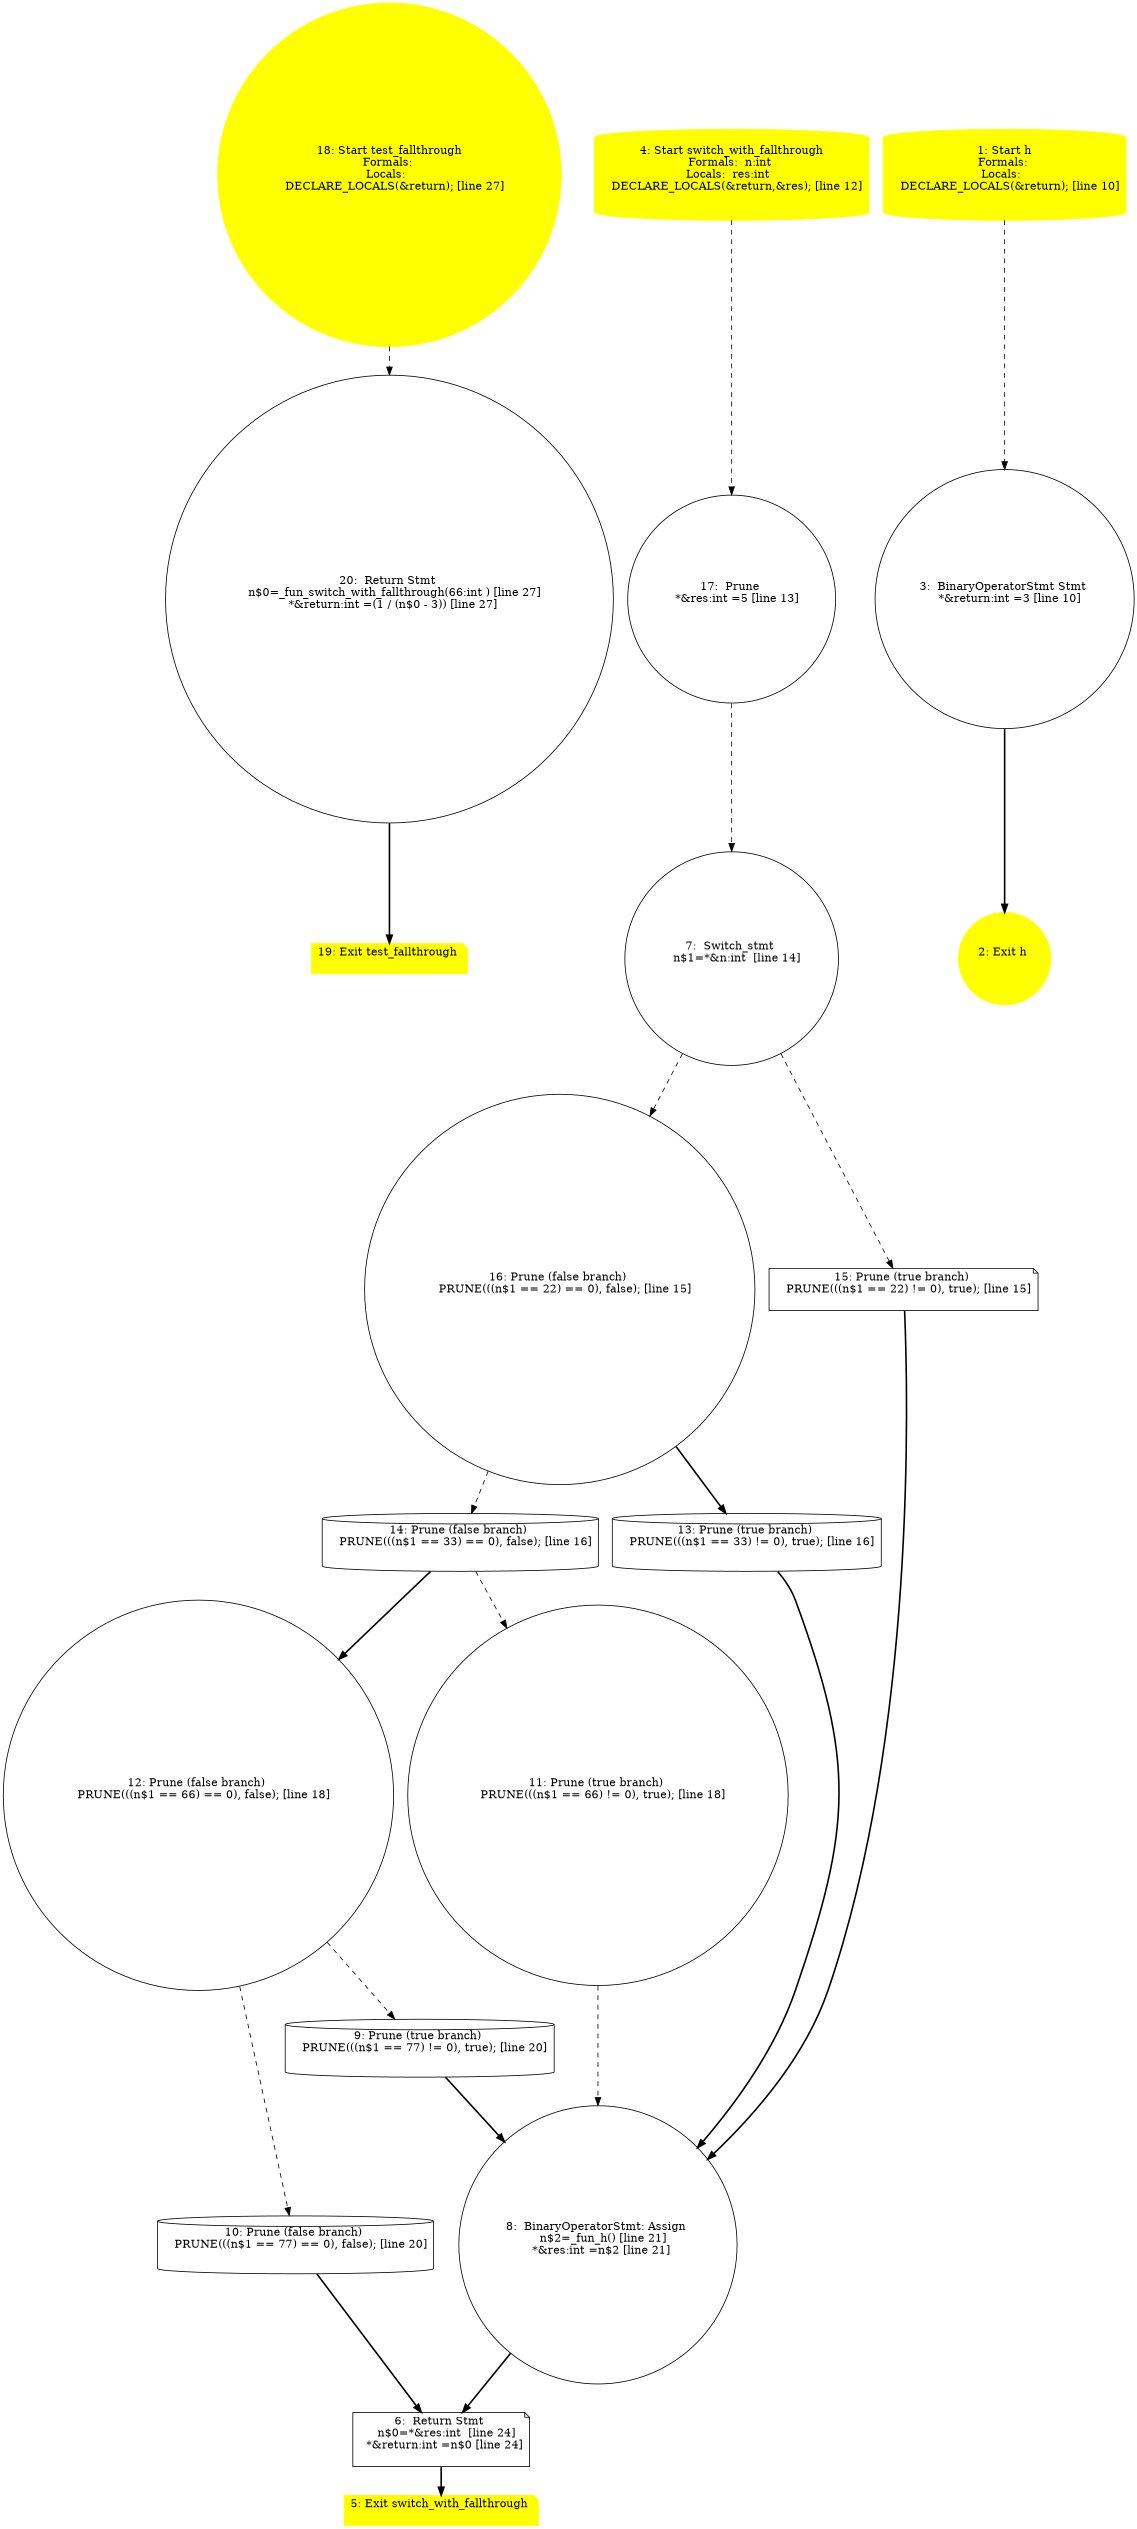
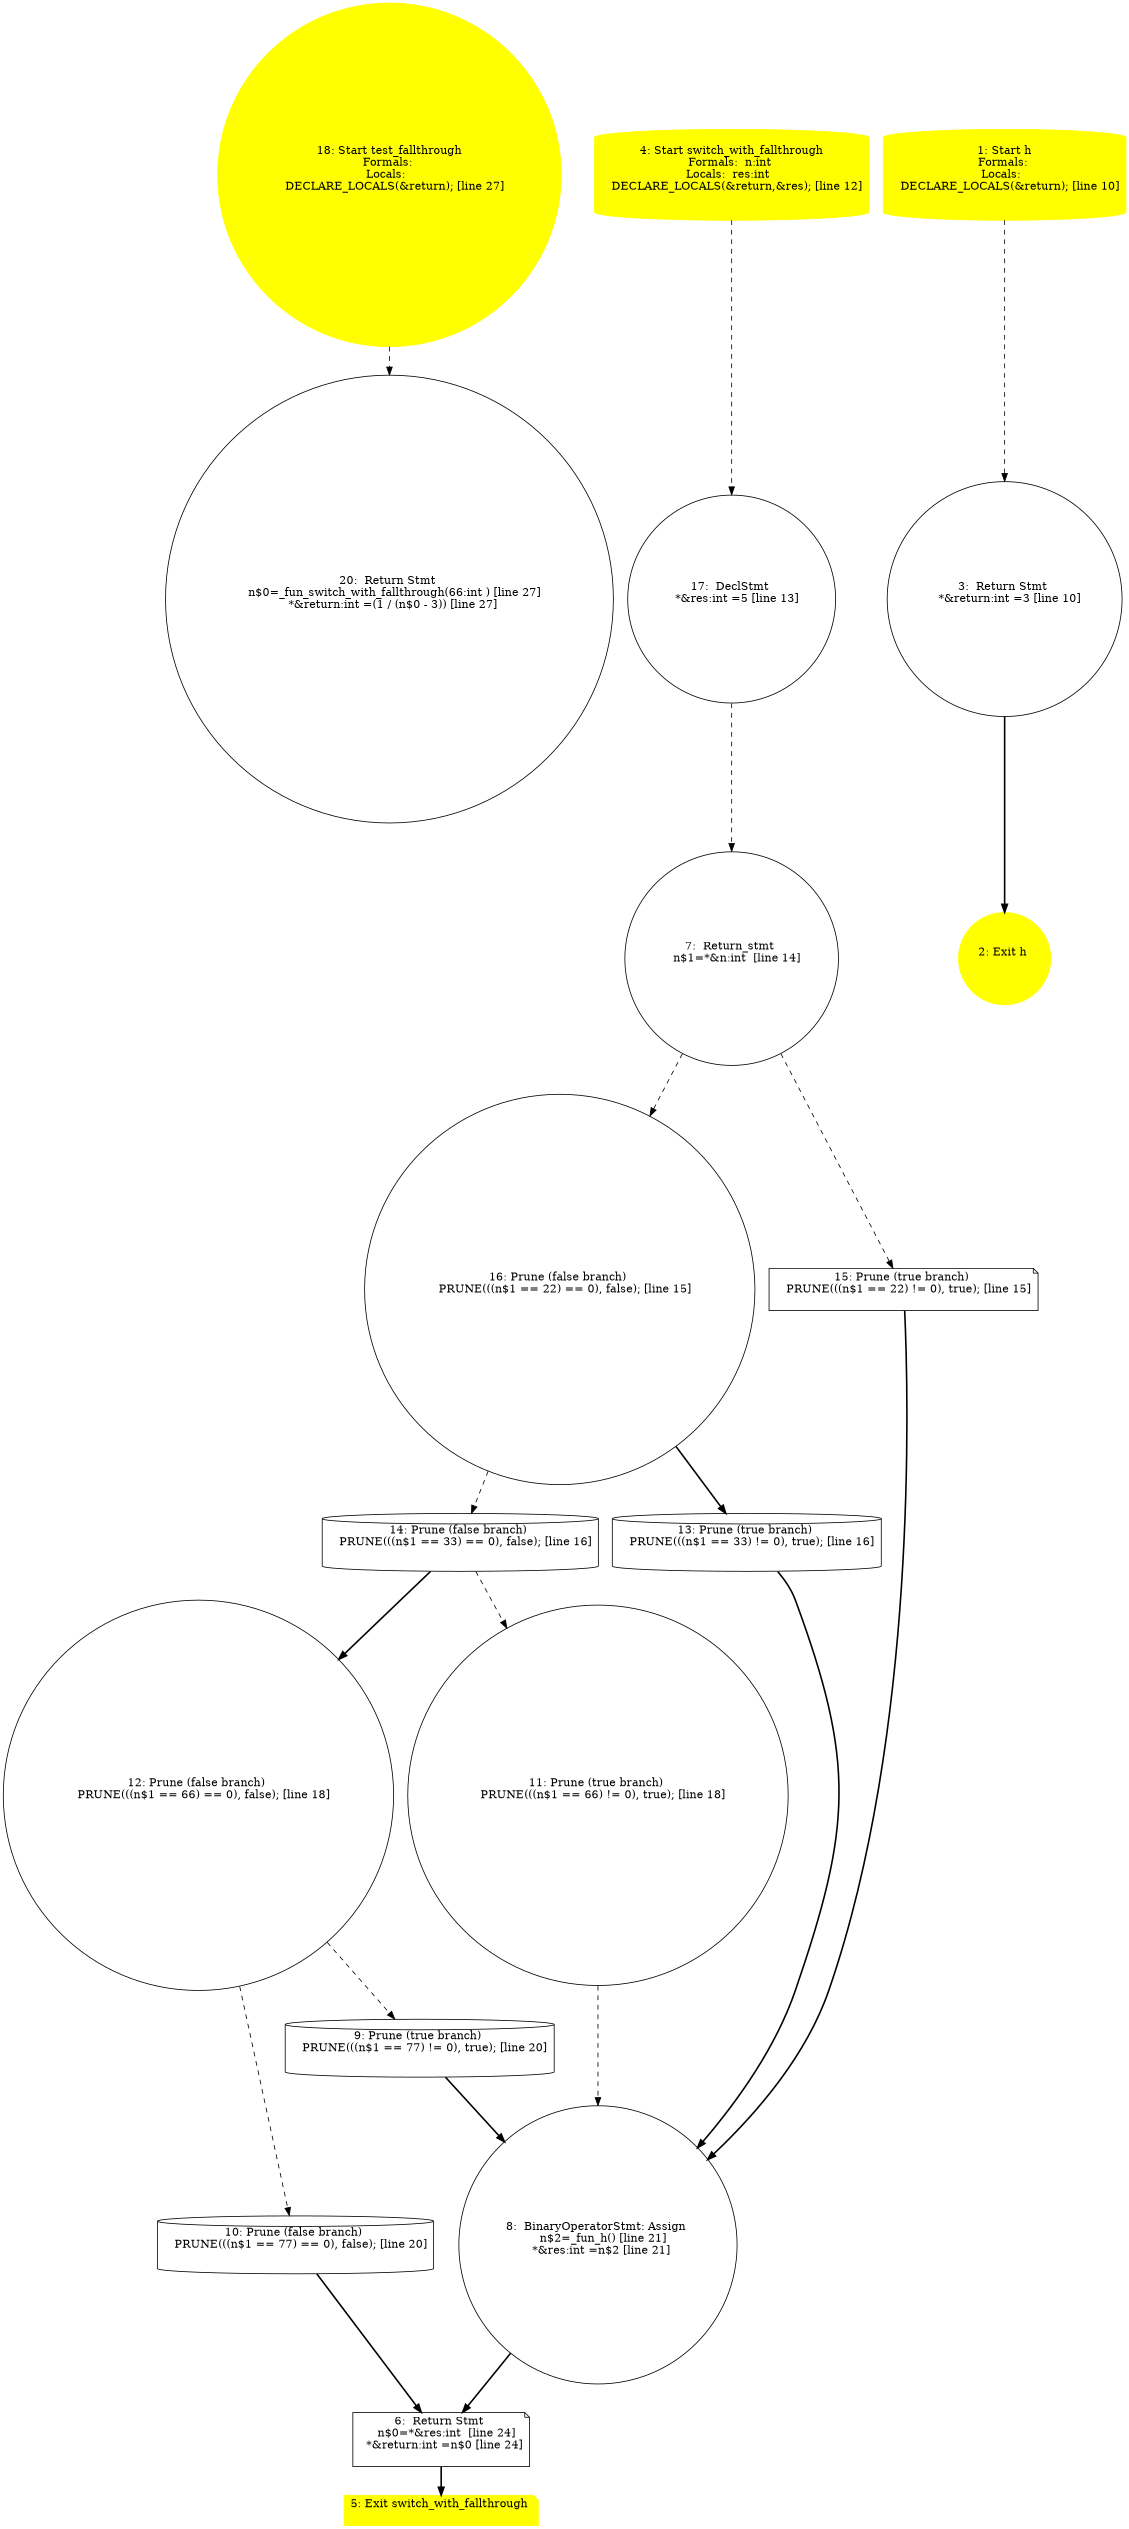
node "17:  Prune *&res:int =5 [line 13]": label "17:  Prune *&res:int =5 [line 13]" -> "17:  DeclStmt *&res:int =5 [line 13]"
node "3:  BinaryOperatorStmt Stmt *&return:int =3 [line 10]": label "3:  BinaryOperatorStmt Stmt *&return:int =3 [line 10]" -> "3:  Return Stmt *&return:int =3 [line 10]"
node "19: Exit test_fallthrough": removed
node "7:  Switch_stmt n$1=*&n:int  [line 14]": label "7:  Switch_stmt n$1=*&n:int  [line 14]" -> "7:  Return_stmt n$1=*&n:int  [line 14]"
